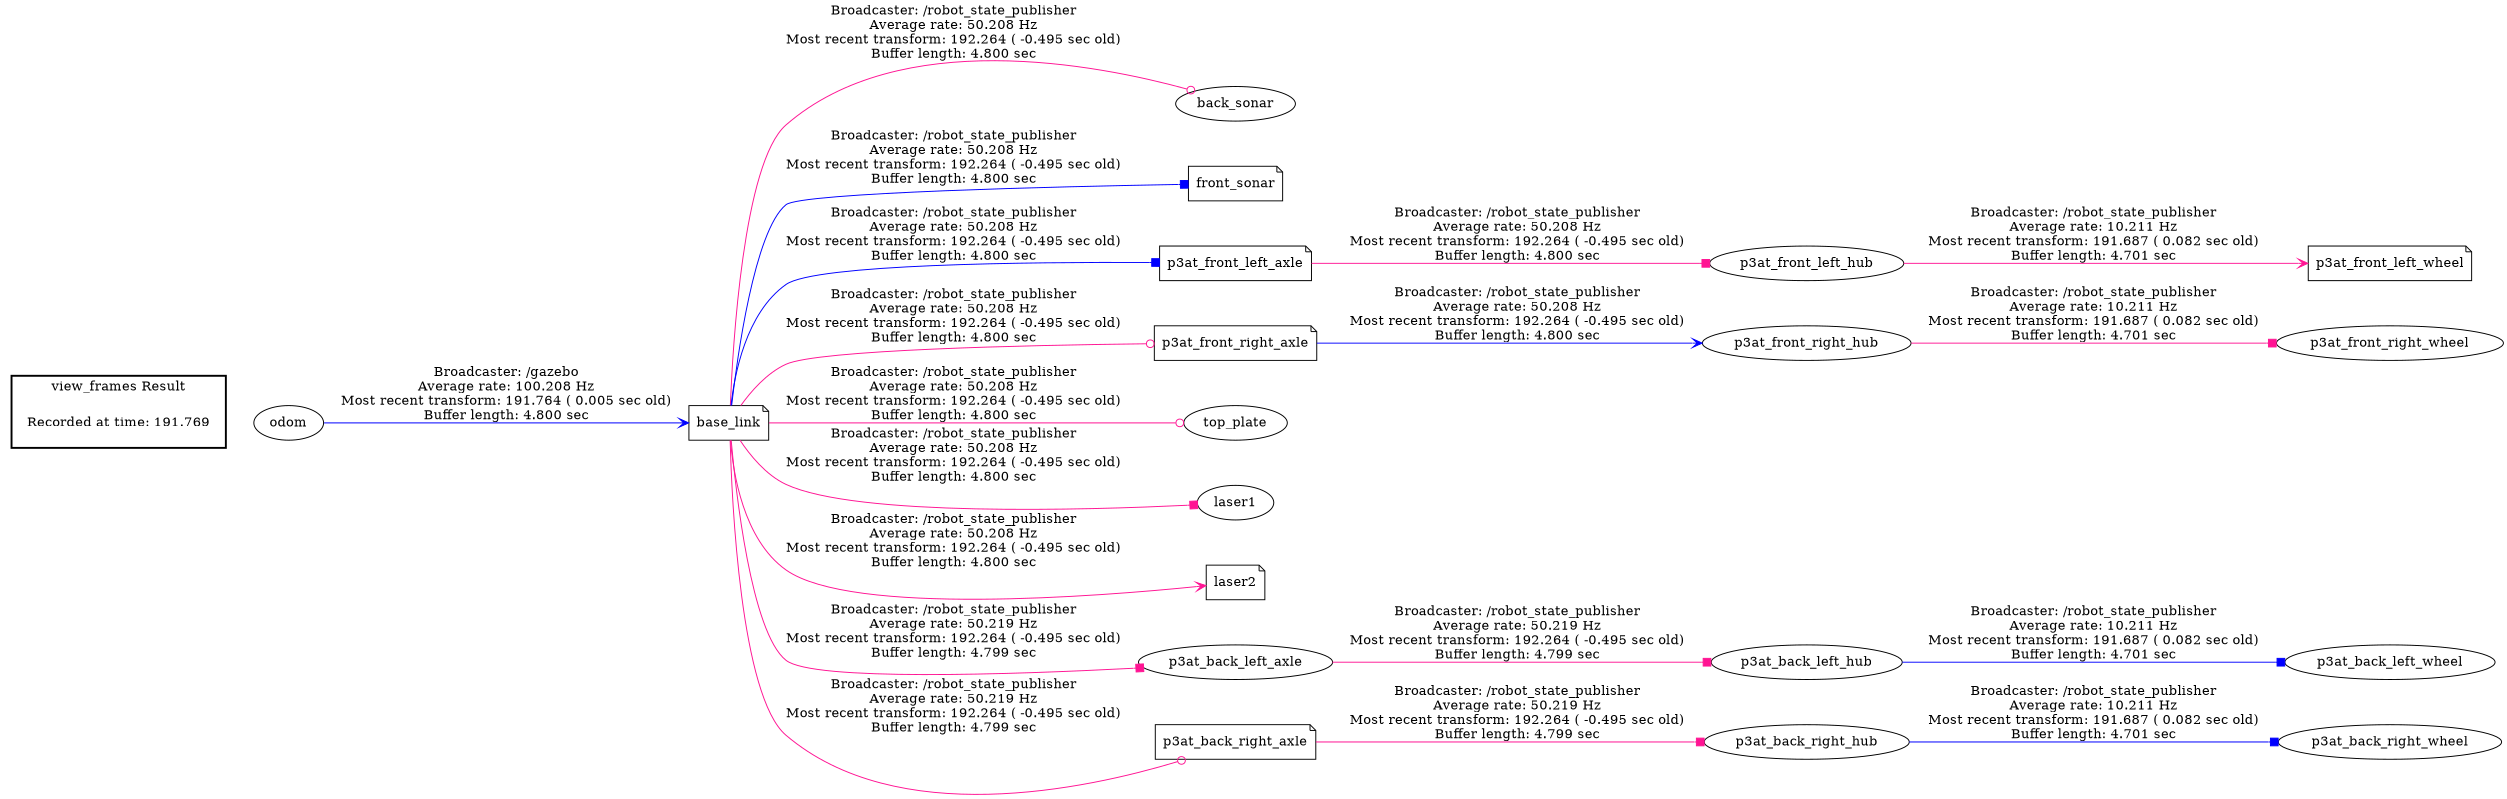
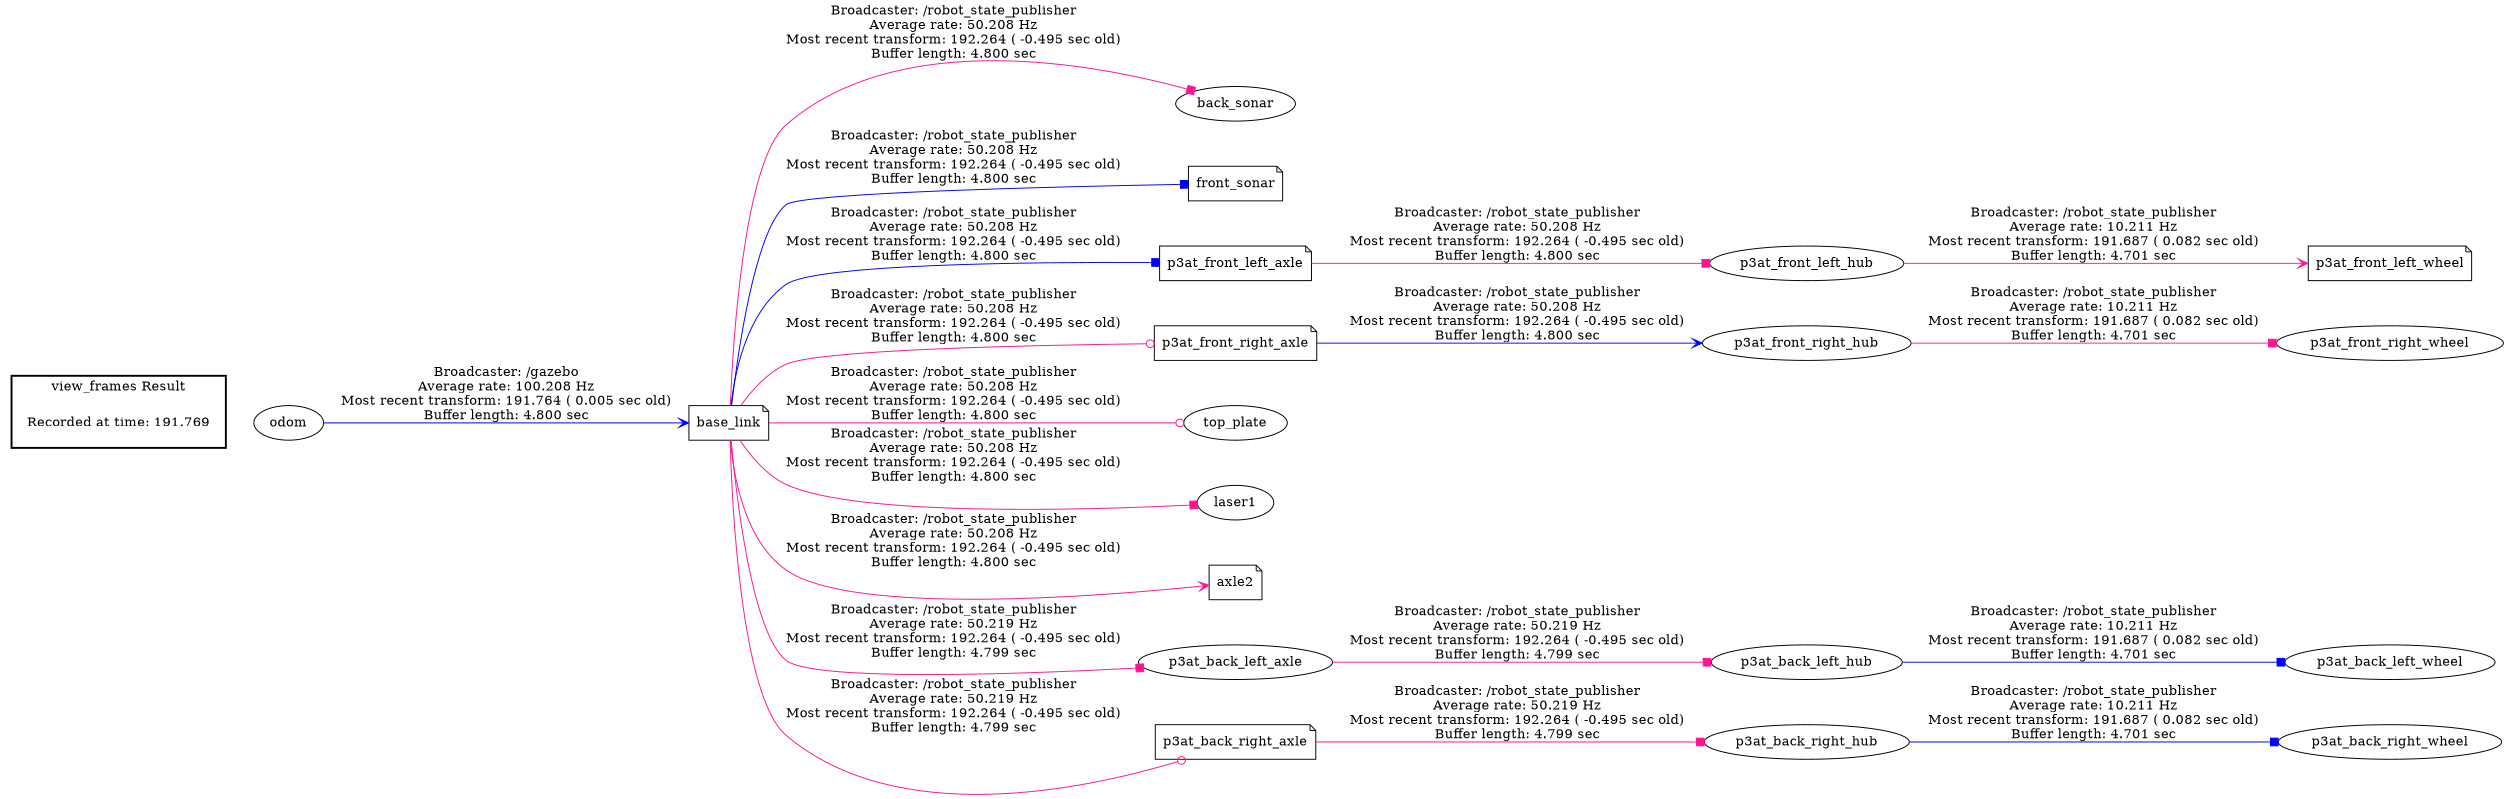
edge "base_link" -> "back_sonar": arrowhead odot -> box
node "laser2": label "laser2" -> "axle2"
